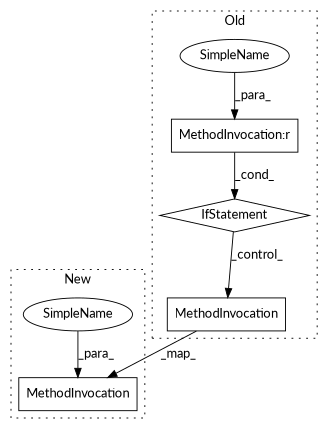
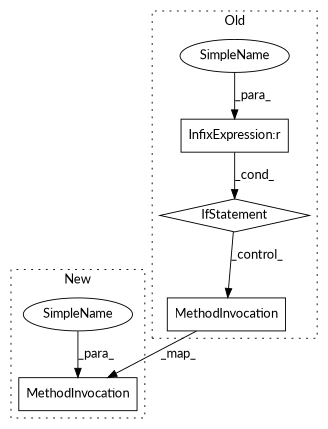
node "MethodInvocation:r": label "MethodInvocation:r" -> "InfixExpression:r"
